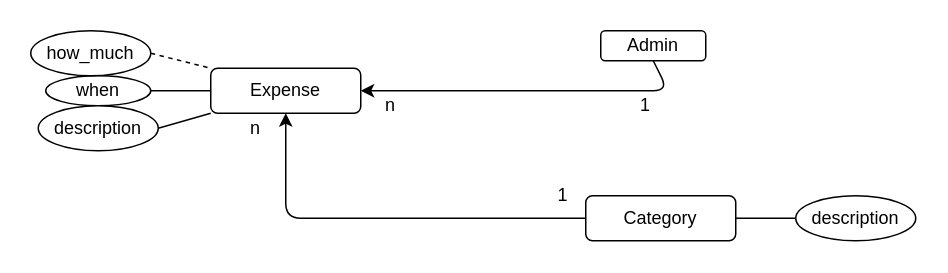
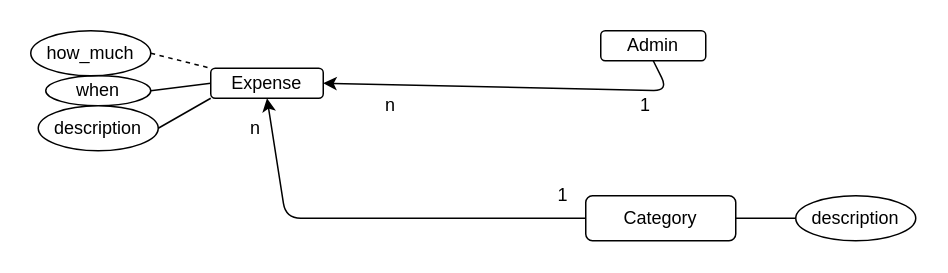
node "Expense": size 150x45 -> 113x30
